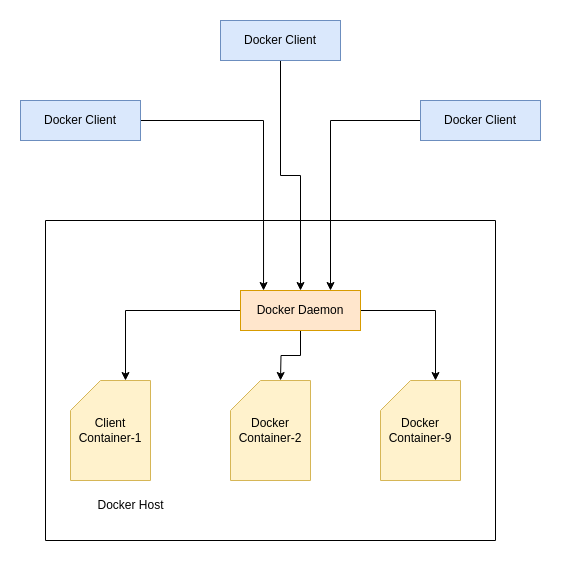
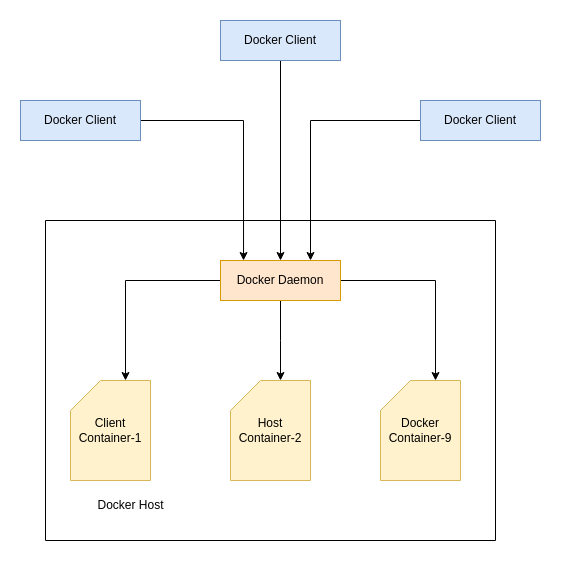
node "Docker Daemon": moved (301, 311) -> (281, 281)
node "Docker Container-2": label "Docker Container-2" -> "Host Container-2"
